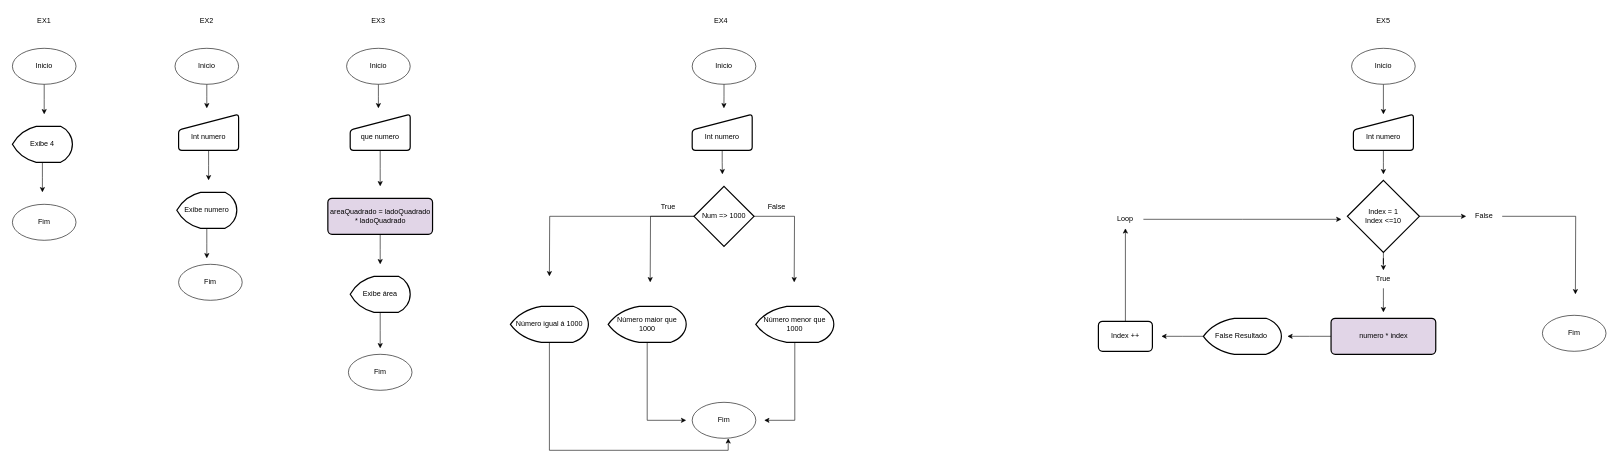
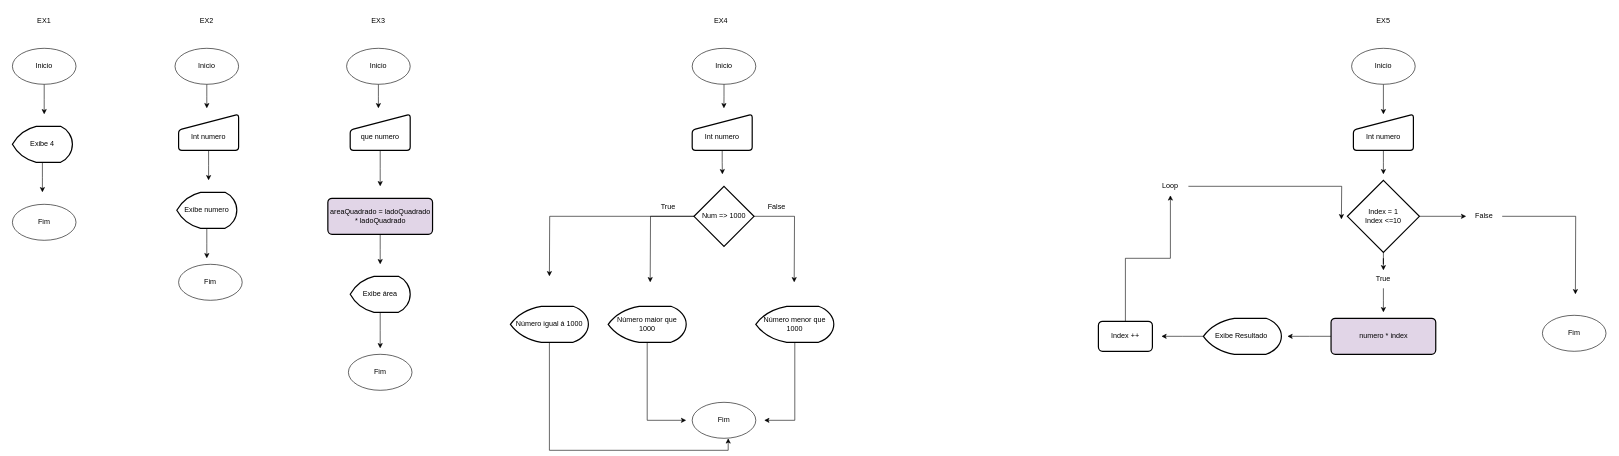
node "Loop": moved (1125, 219) -> (1170, 186)
node "False Resultado": label "False Resultado" -> "Exibe Resultado"
